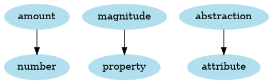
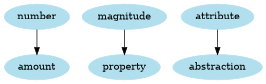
edge "amount" -> "number": reversed
edge "abstraction" -> "attribute": reversed
